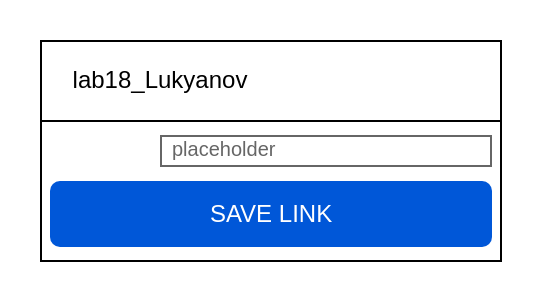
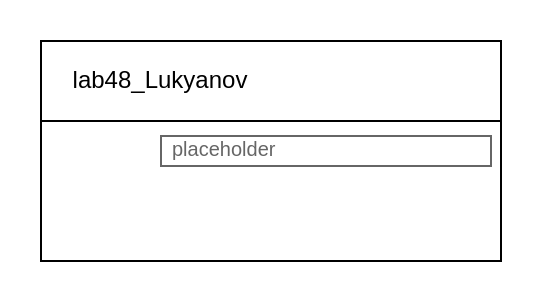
node "lab18_Lukyanov": label "lab18_Lukyanov" -> "lab48_Lukyanov"
node "SAVE LINK": removed
